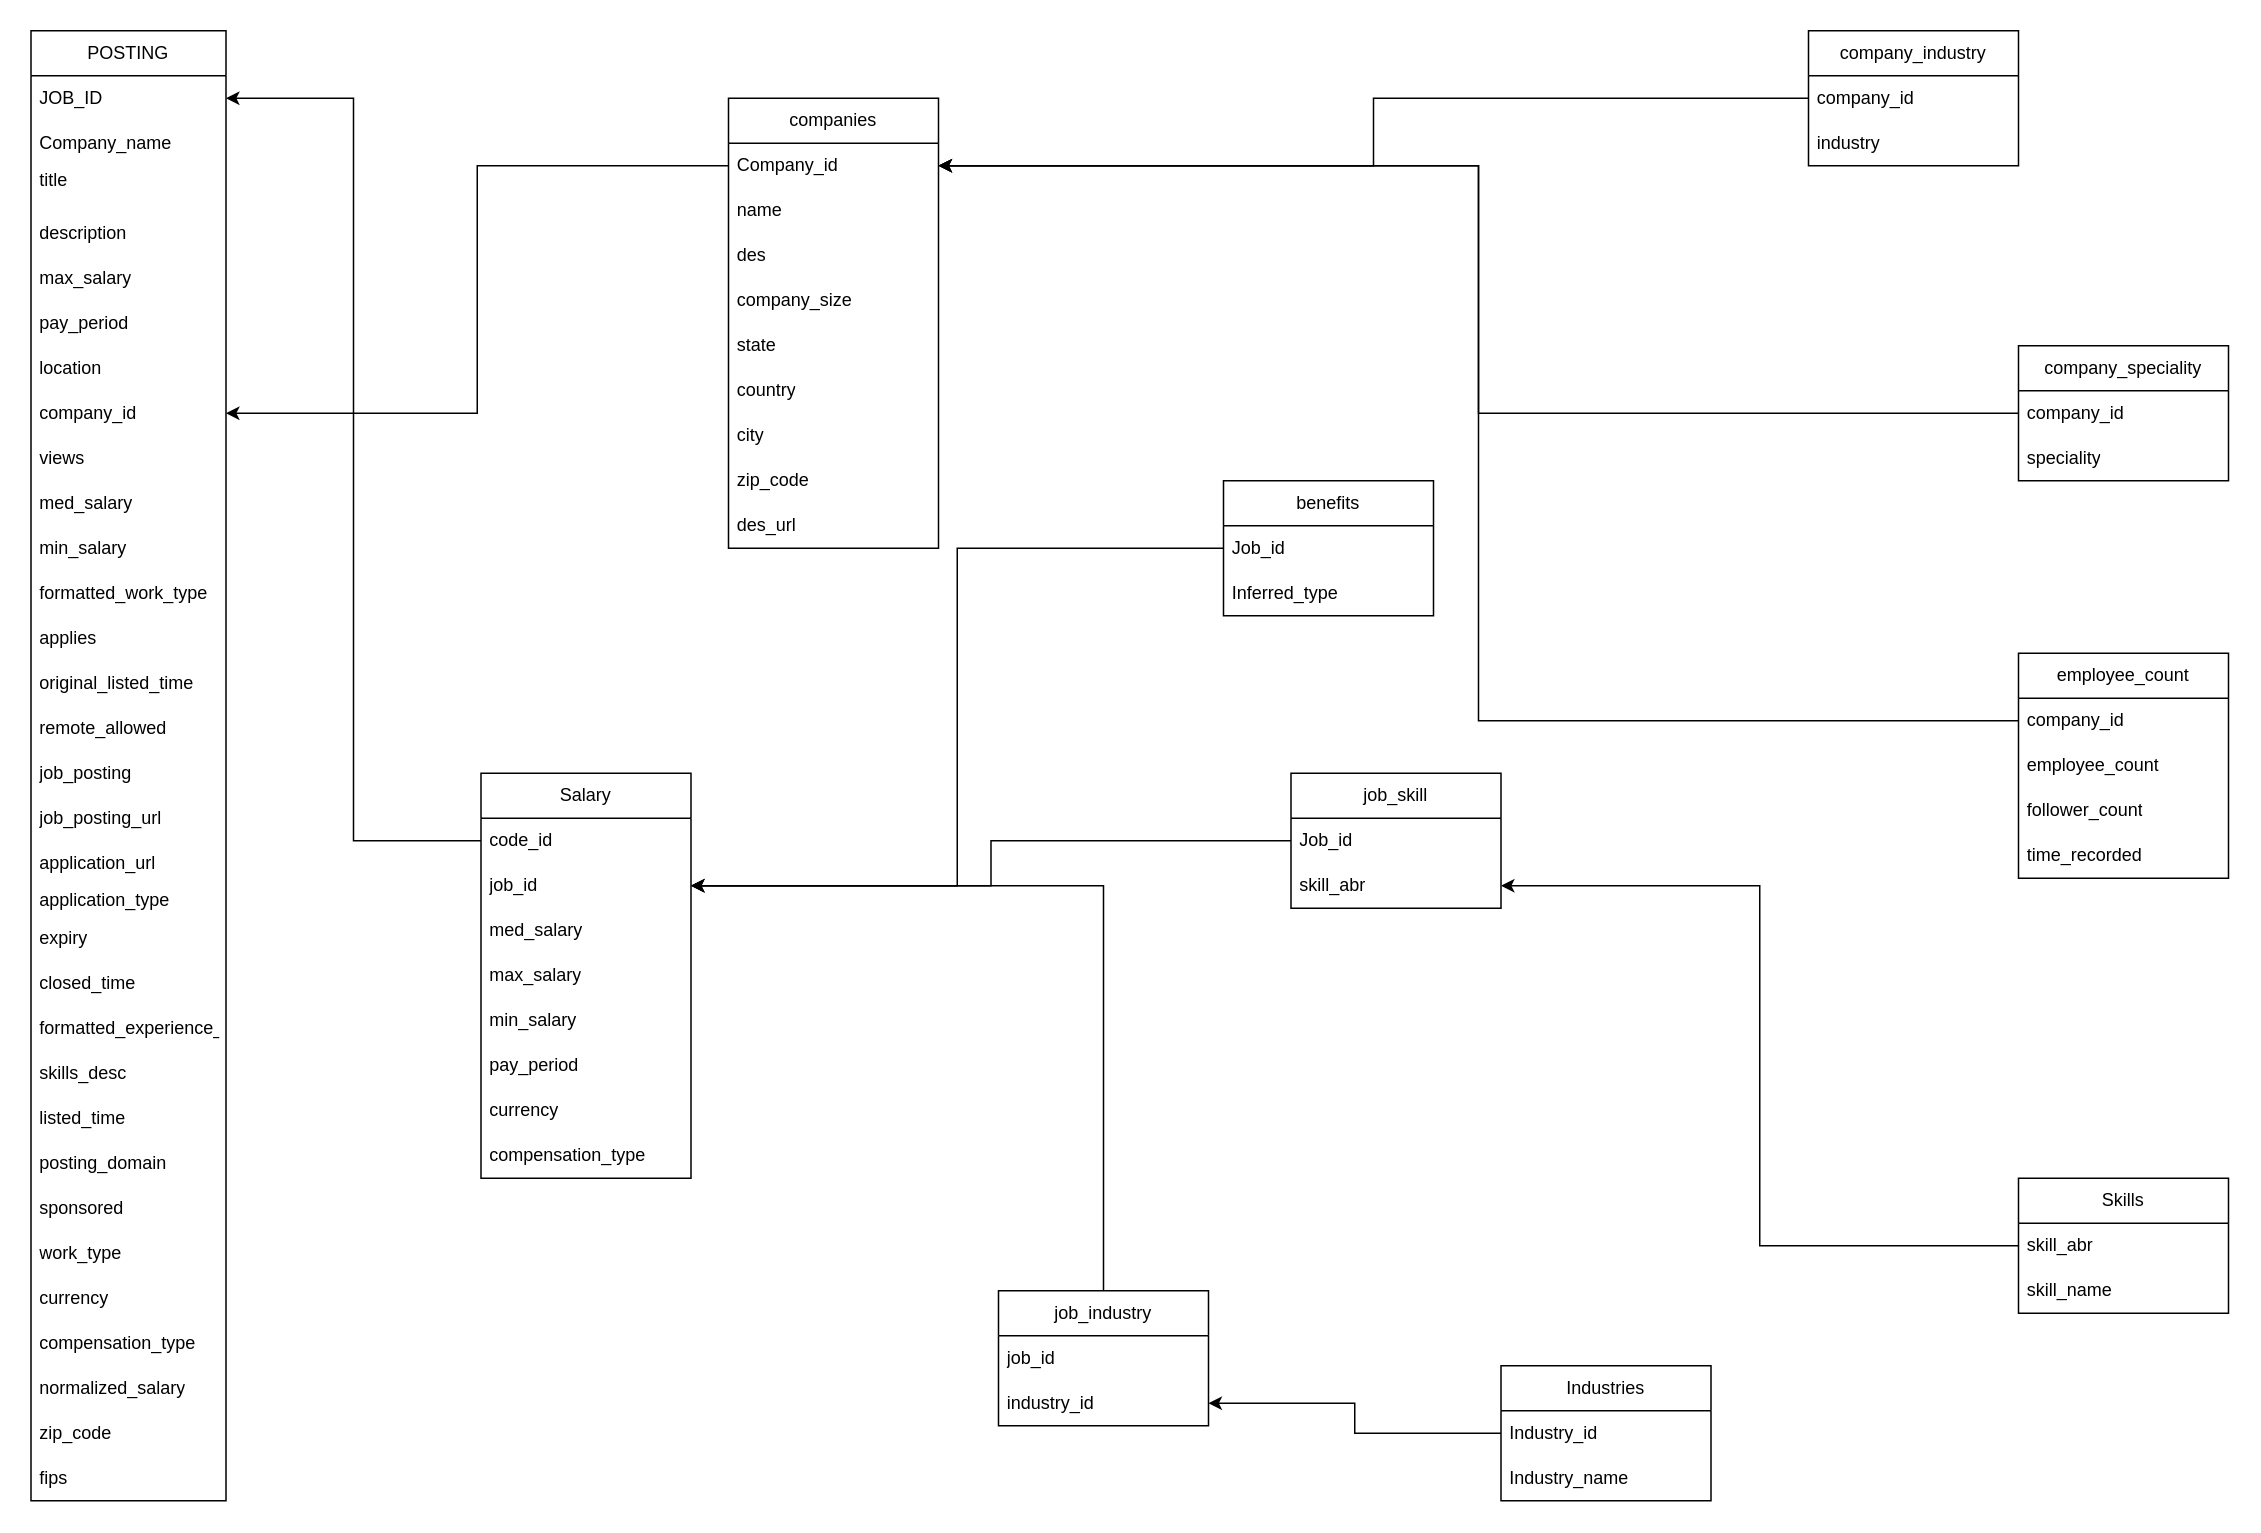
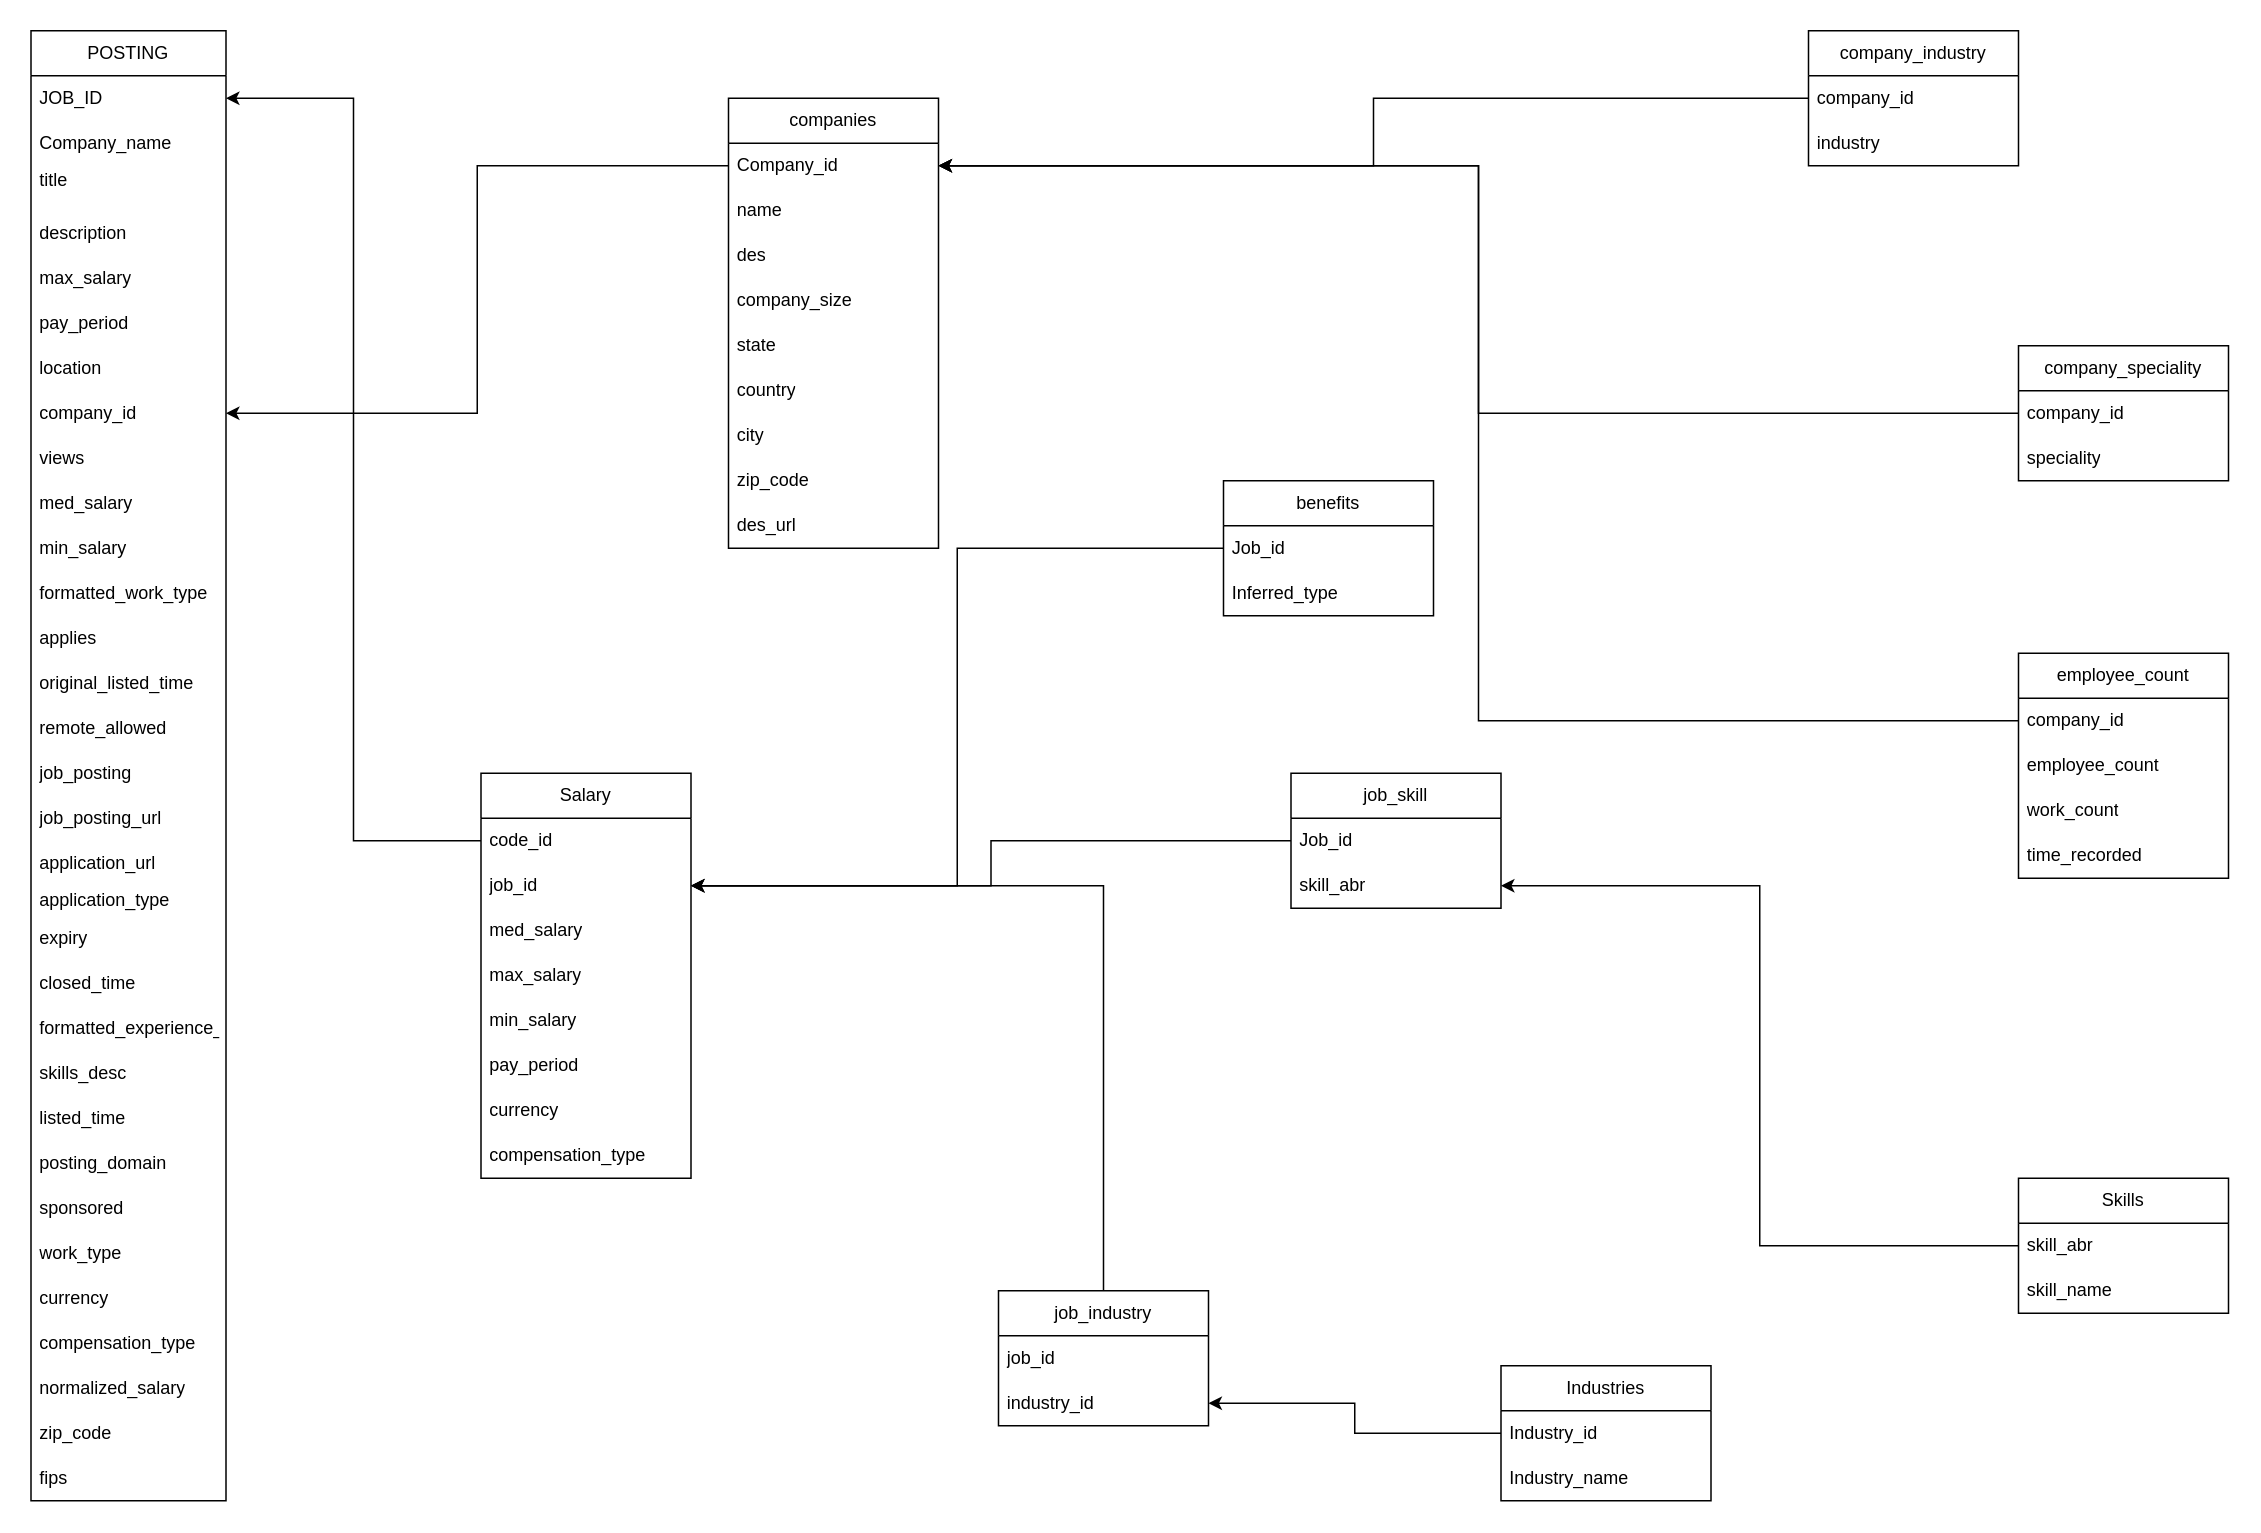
node "follower_count": label "follower_count" -> "work_count"
